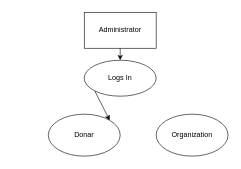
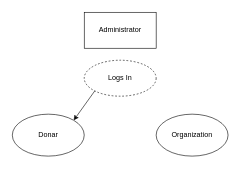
edge "Administrator" -> "Logs In": removed
node "Logs In": style solid -> dashed
node "Donar": moved (84, 135) -> (48, 135)
